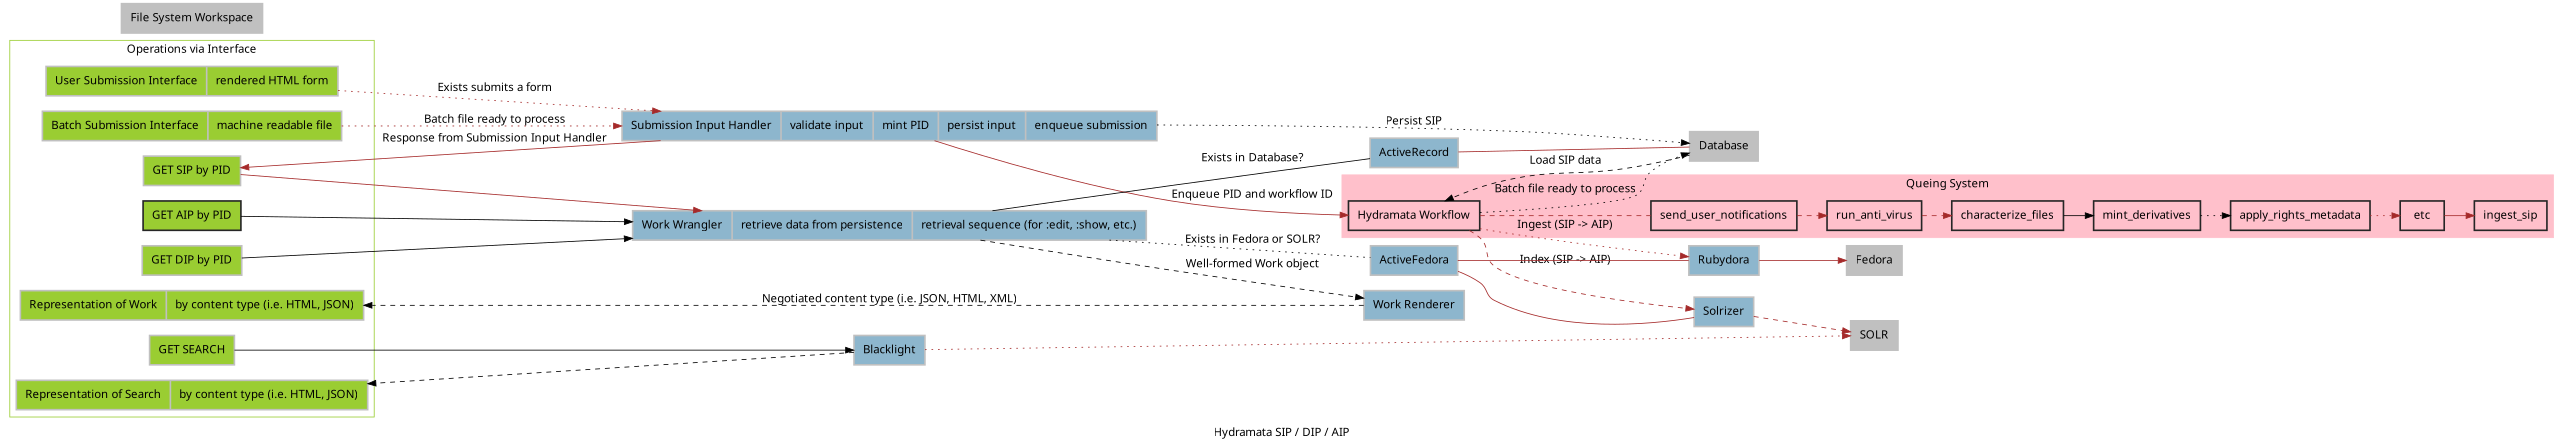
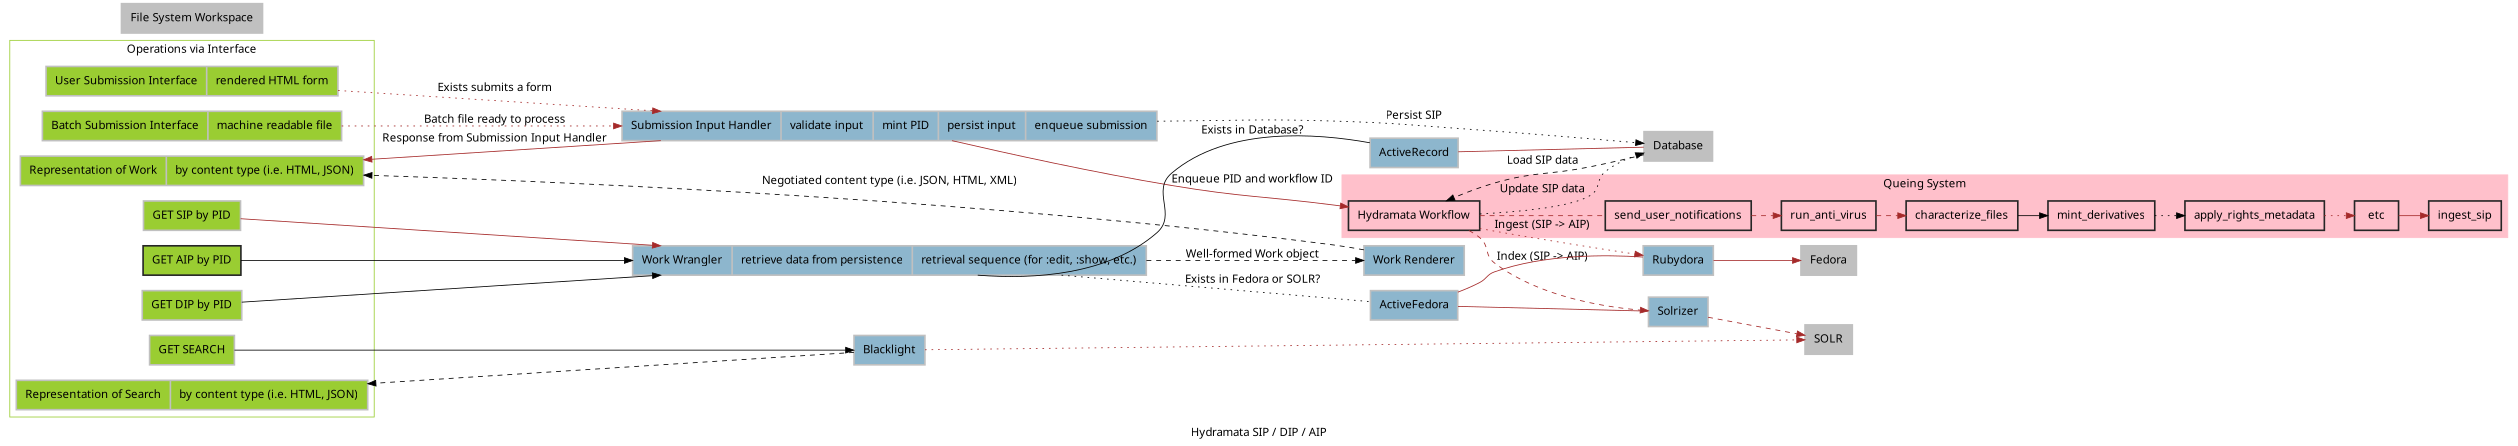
edge "Submission Input Handler" -> "GET SIP by PID": now "Submission Input Handler" -> "Representation of Work"
edge "Hydramata Workflow" -> "Database": label "Batch file ready to process" -> "Update SIP data"
